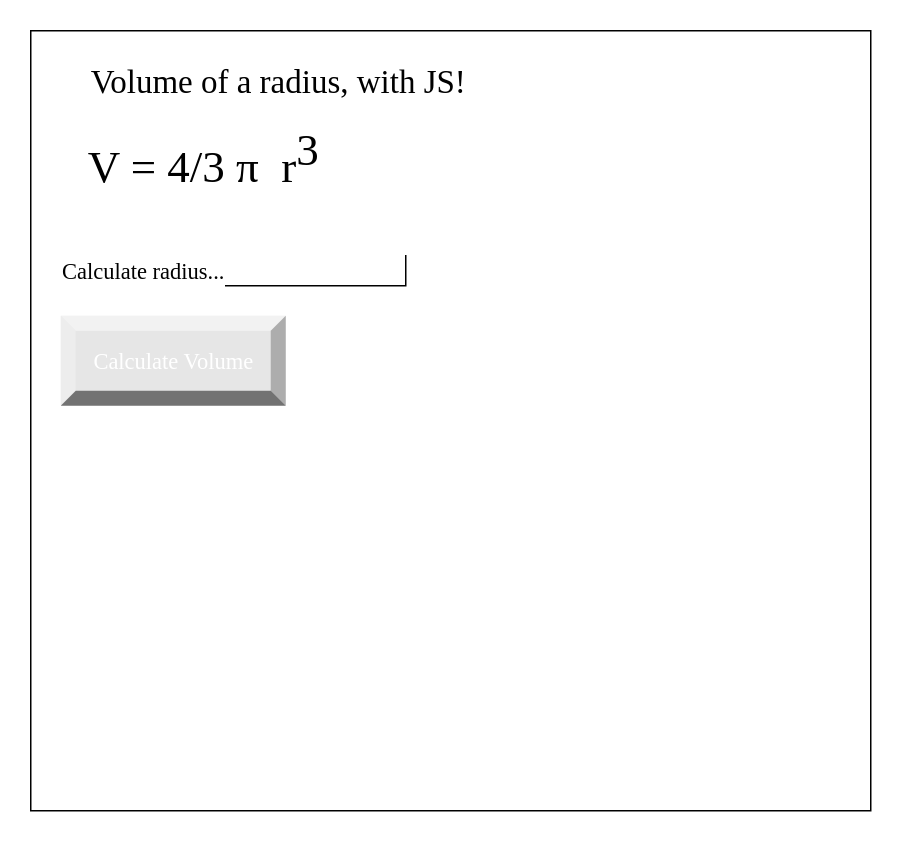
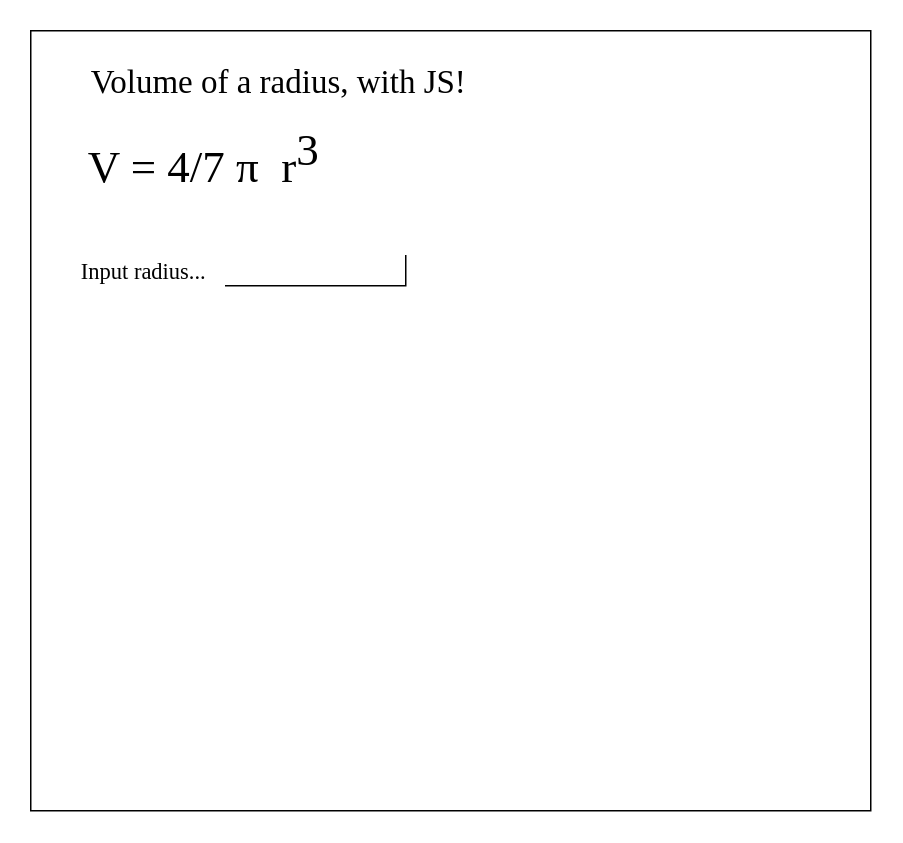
node "V = 4/3 π r3": label "V = 4/3 π r3" -> "V = 4/7 π r3"
node "Calculate radius...": label "Calculate radius..." -> "Input radius..."
node "Calculate Volume": removed
